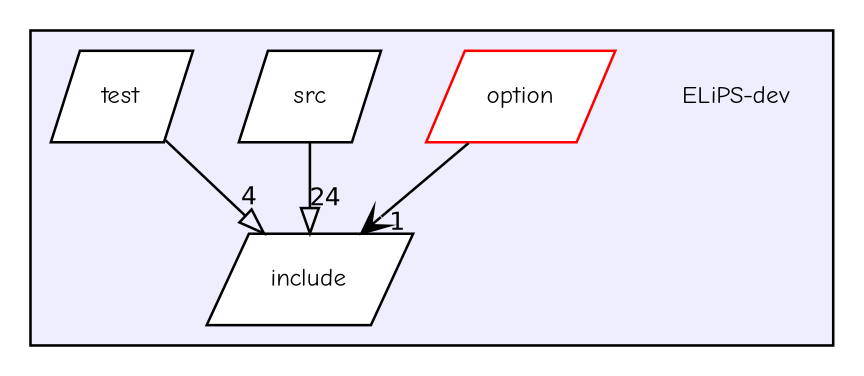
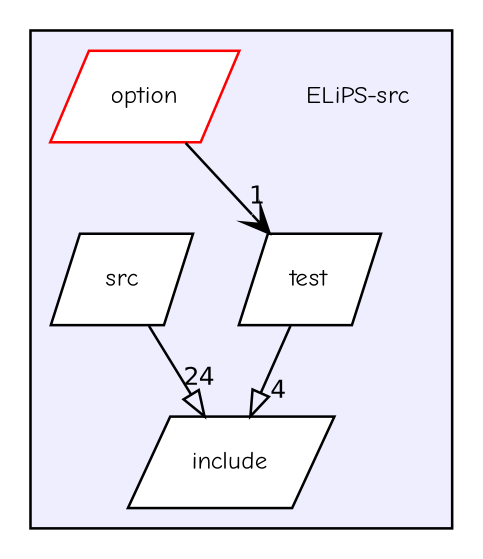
node "ELiPS-dev": label "ELiPS-dev" -> "ELiPS-src"
edge "option" -> "include": now "option" -> "test"
